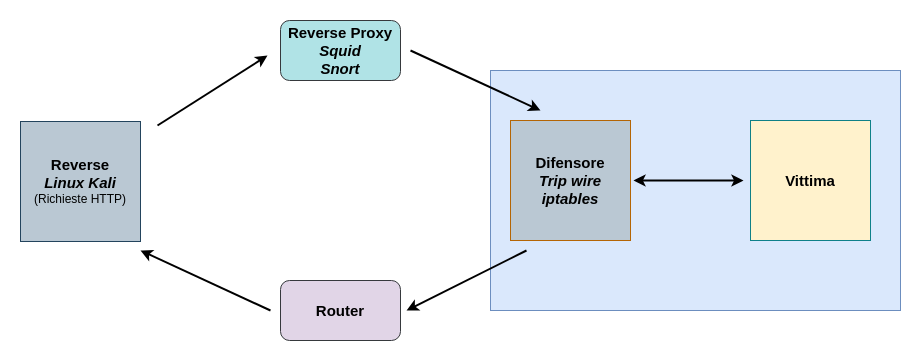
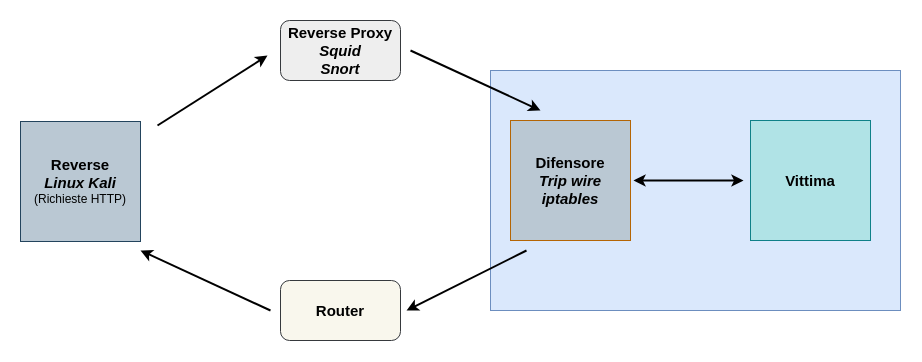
node "Reverse Proxy Squid Snort": fillcolor #b0e3e6 -> #eeeeee
node "Vittima": fillcolor #fff2cc -> #b0e3e6
node "Router": fillcolor #e1d5e7 -> #f9f7ed
